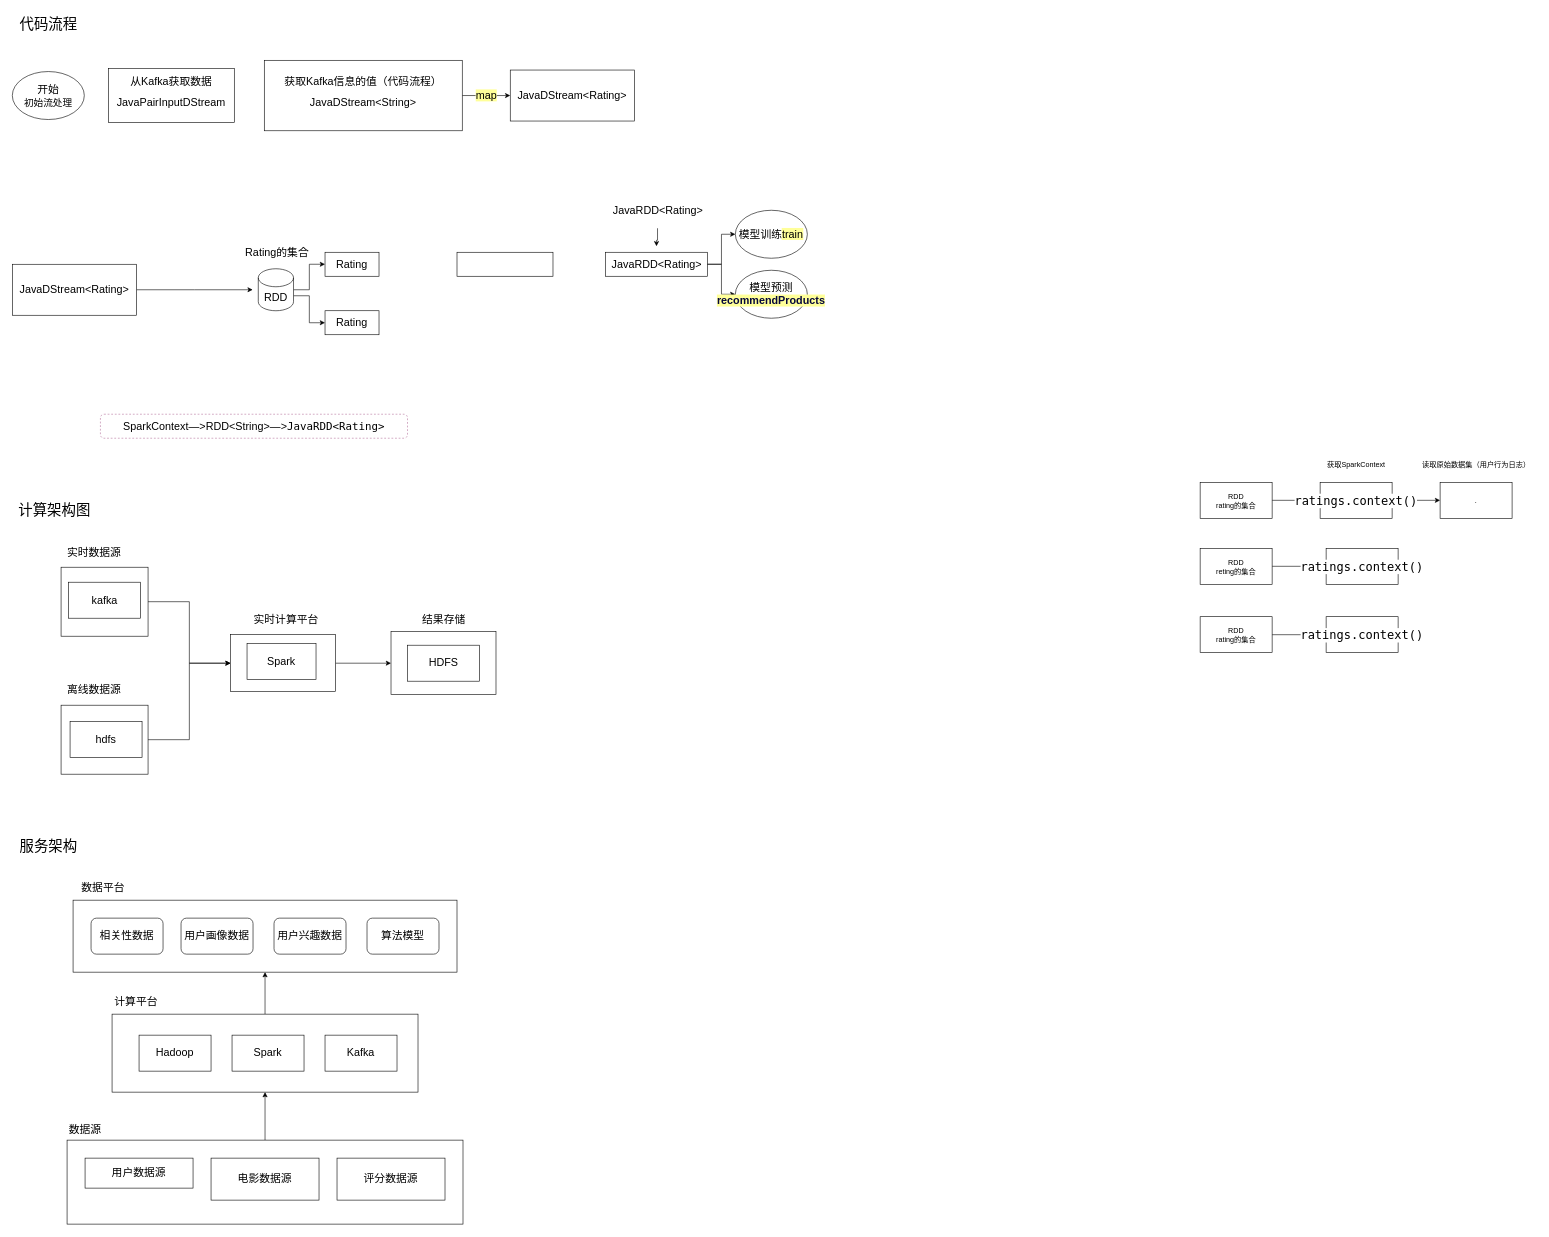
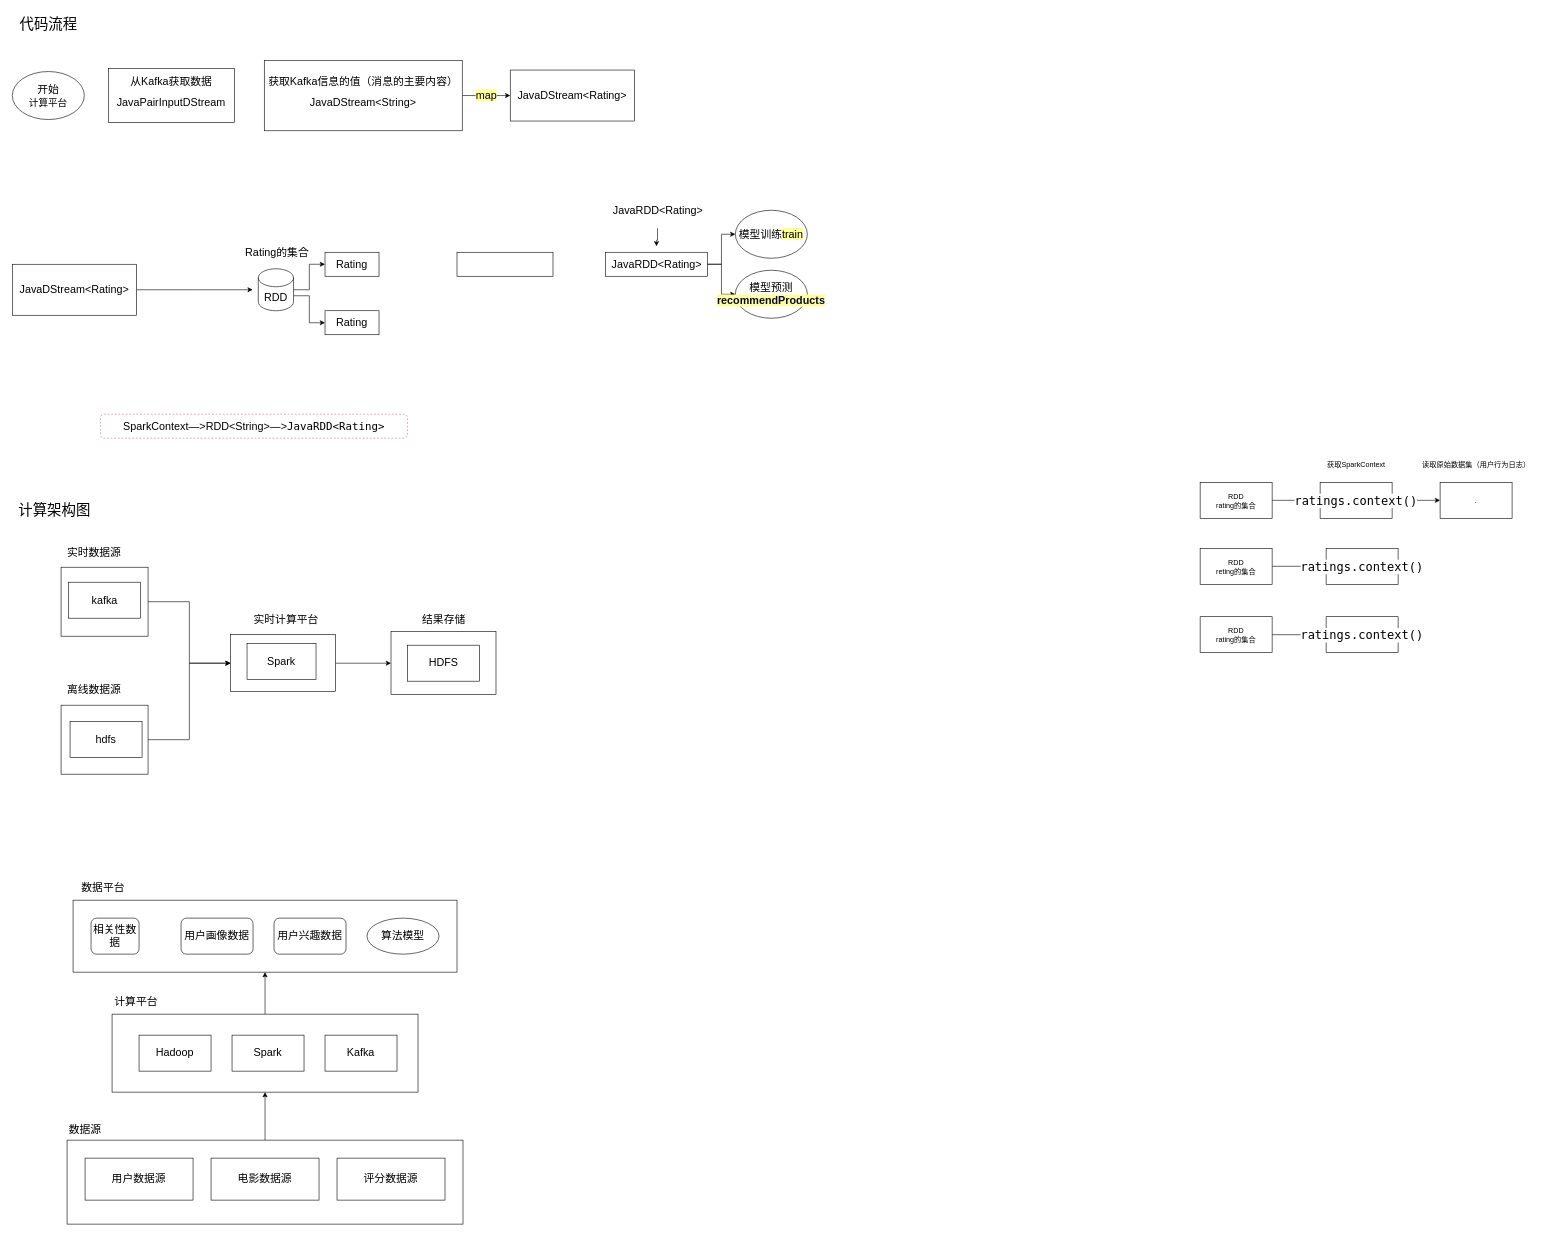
node "开始 初始流处理": label "开始 初始流处理" -> "开始 计算平台"
node "获取Kafka信息的值（代码流程） JavaDStream<String>": label "获取Kafka信息的值（代码流程） JavaDStream<String>" -> "获取Kafka信息的值（消息的主要内容） JavaDStream<String>"
node "服务架构": removed
node "相关性数据": size 72x36 -> 48x36
node "算法模型": shape rounded rectangle -> ellipse
node "用户数据源": size 108x30 -> 108x42
